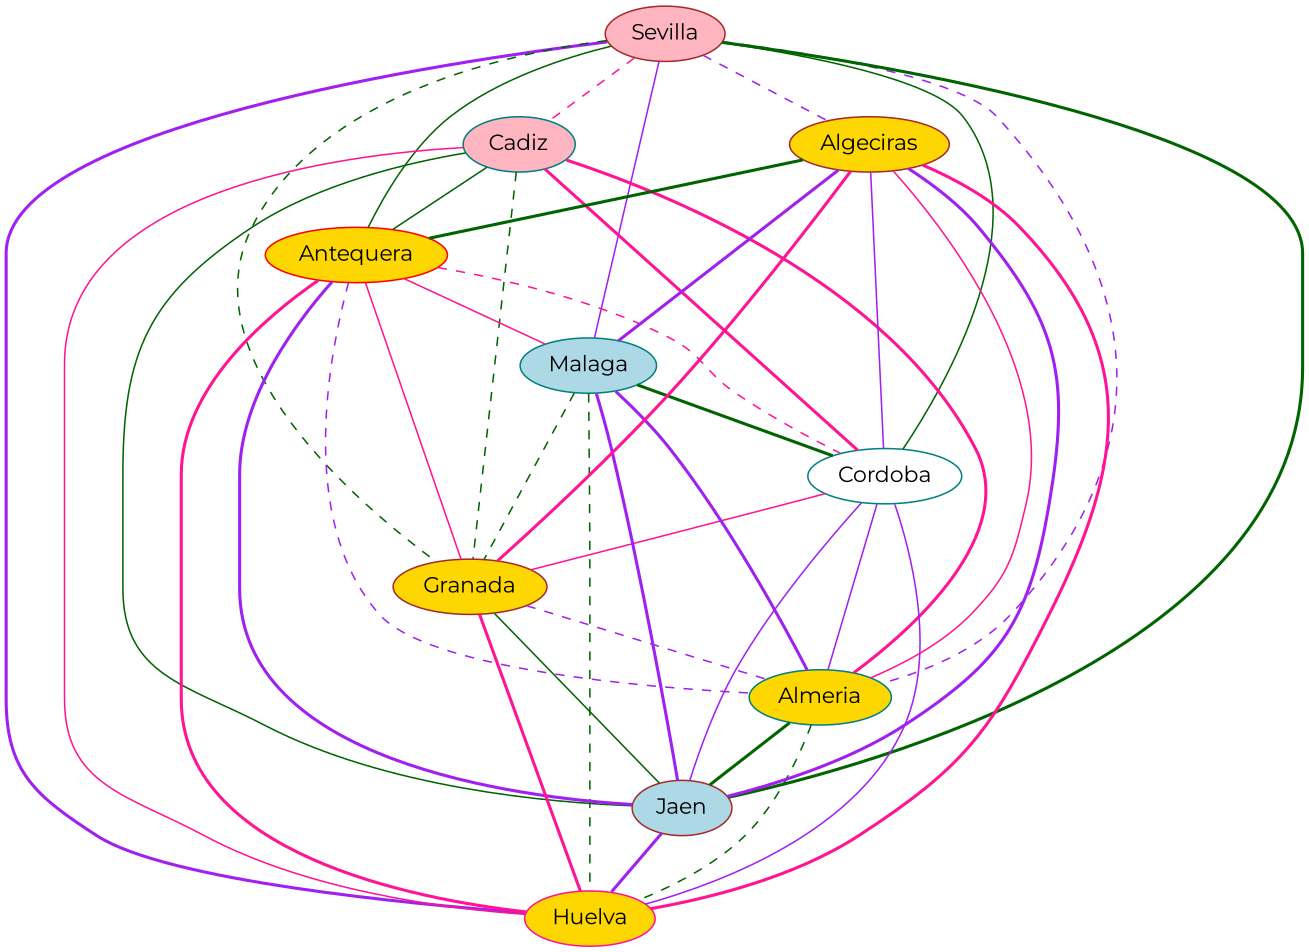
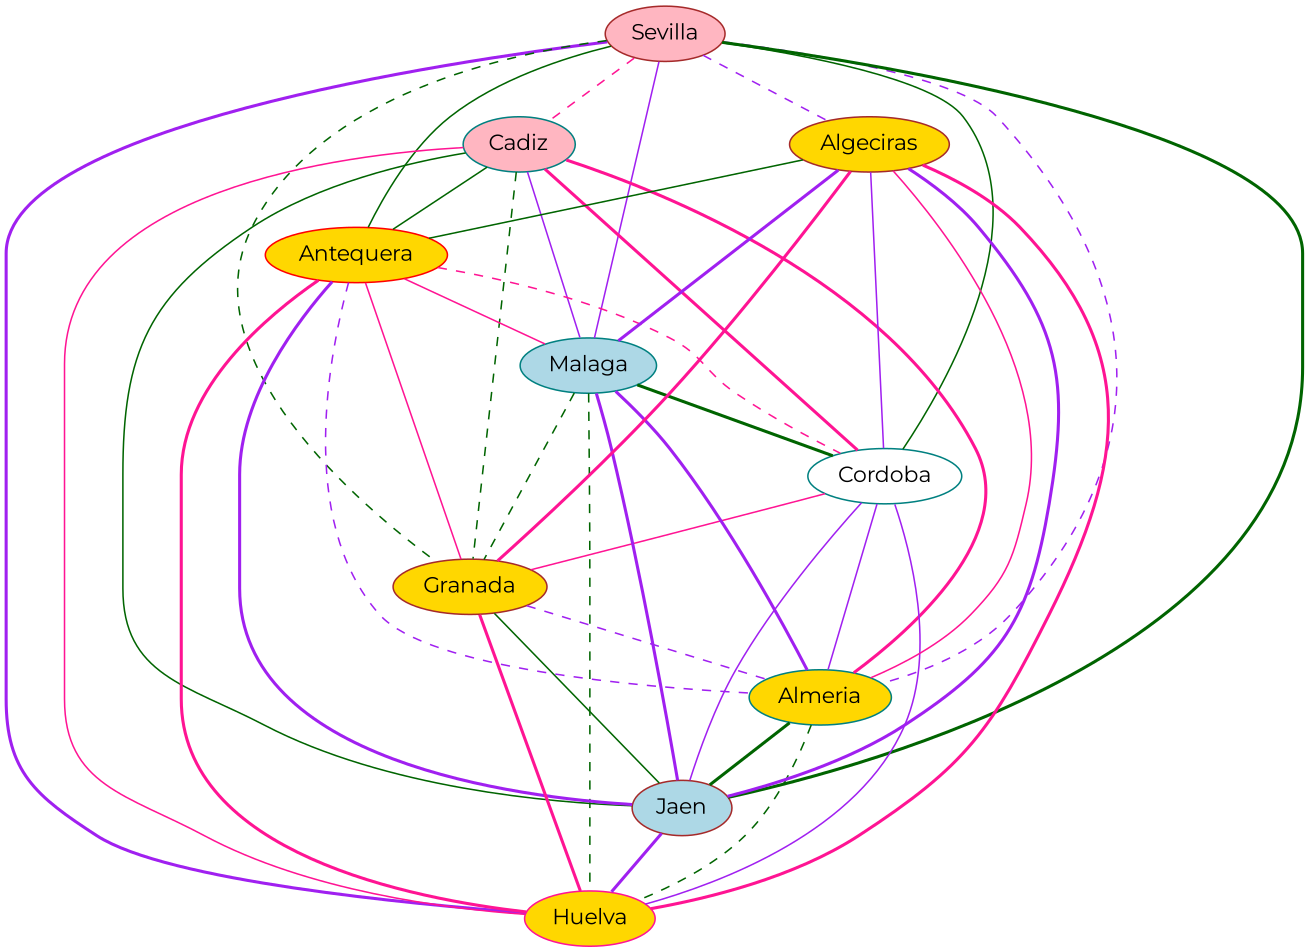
edge "Algeciras" -- "Antequera": style bold -> solid
edge "Cadiz" -- "Malaga": added
